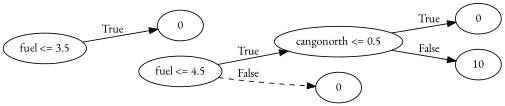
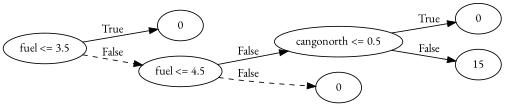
edge "fuel <= 4.5" -> "cangonorth <= 0.5": label "True" -> "False"
edge "fuel <= 3.5" -> "fuel <= 4.5": added, label "False"
node "10": label "10" -> "15"
